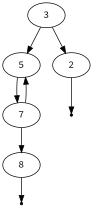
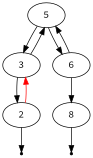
edge "5" -> "3": added
edge "2" -> "3": added
node "7": label "7" -> "6"
